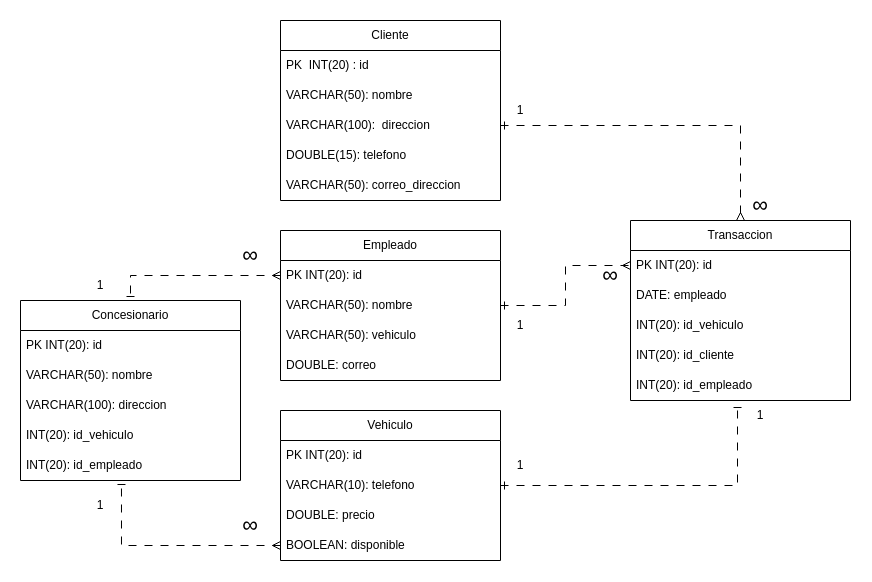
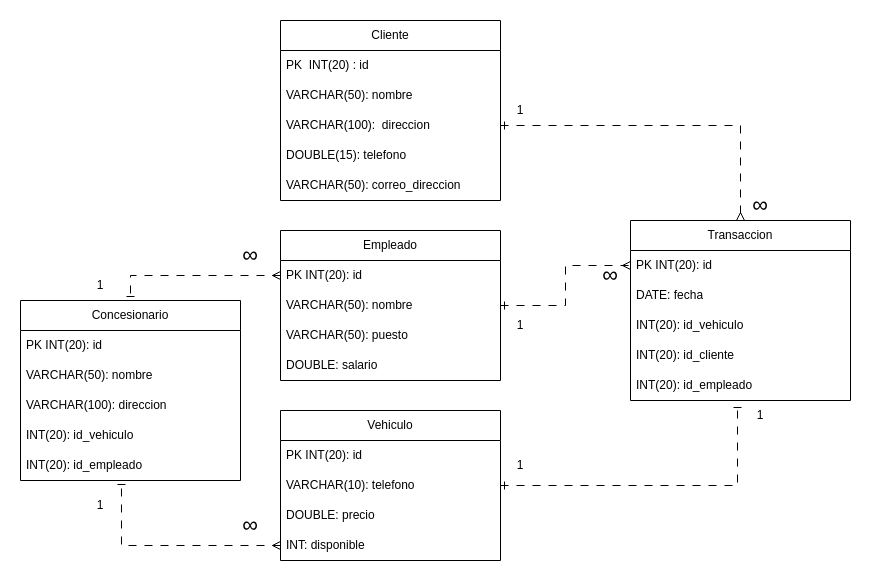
node "DATE: empleado": label "DATE: empleado" -> "DATE: fecha"
node "VARCHAR(50): vehiculo": label "VARCHAR(50): vehiculo" -> "VARCHAR(50): puesto"
node "DOUBLE: correo": label "DOUBLE: correo" -> "DOUBLE: salario"
node "BOOLEAN: disponible": label "BOOLEAN: disponible" -> "INT: disponible"
